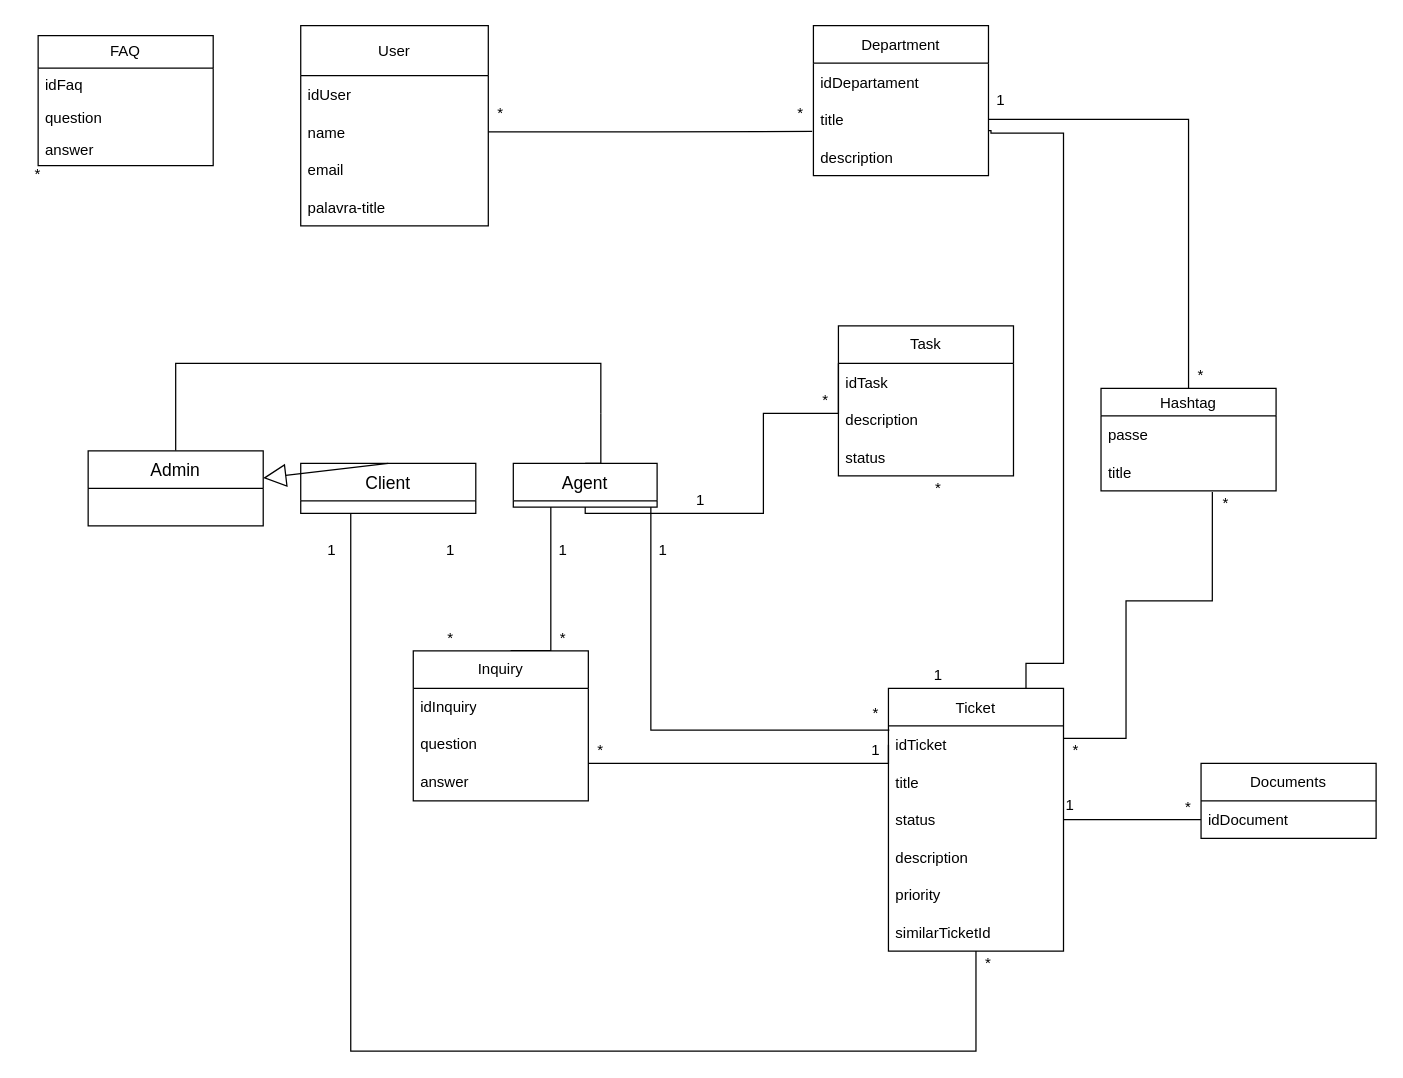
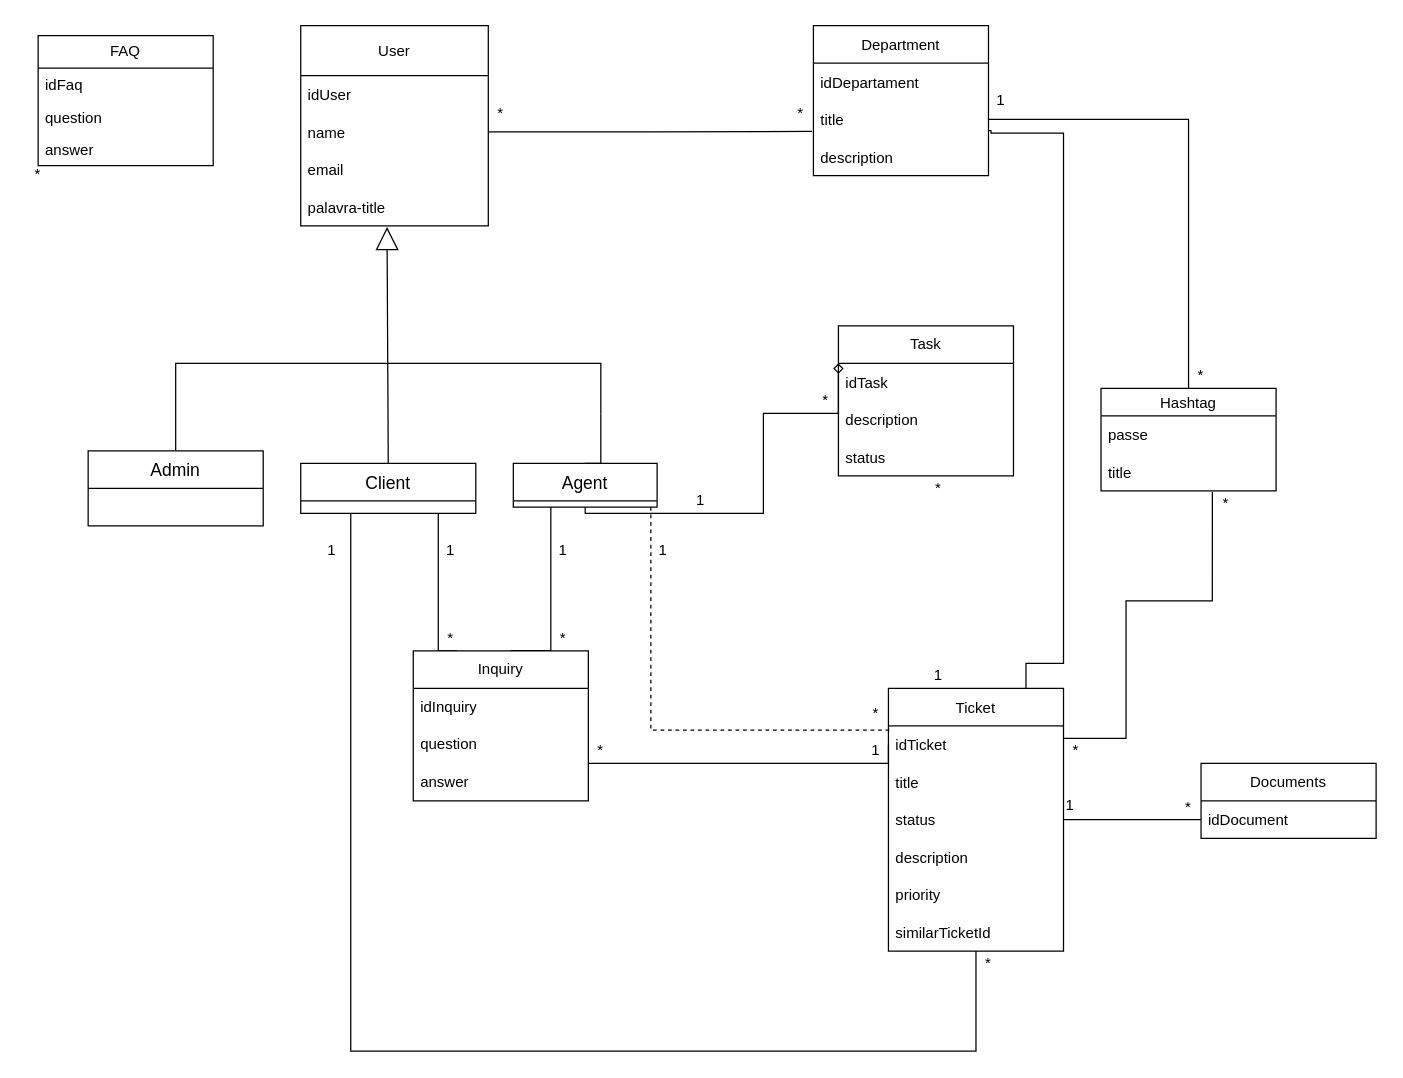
edge "Client" -> "Admin": now "Client" -> "palavra-title"
edge "Task" -- "Agent": arrowhead none -> diamond
edge "Client" -- "Inquiry": added
edge "Agent" -- "idTicket": style solid -> dashed
